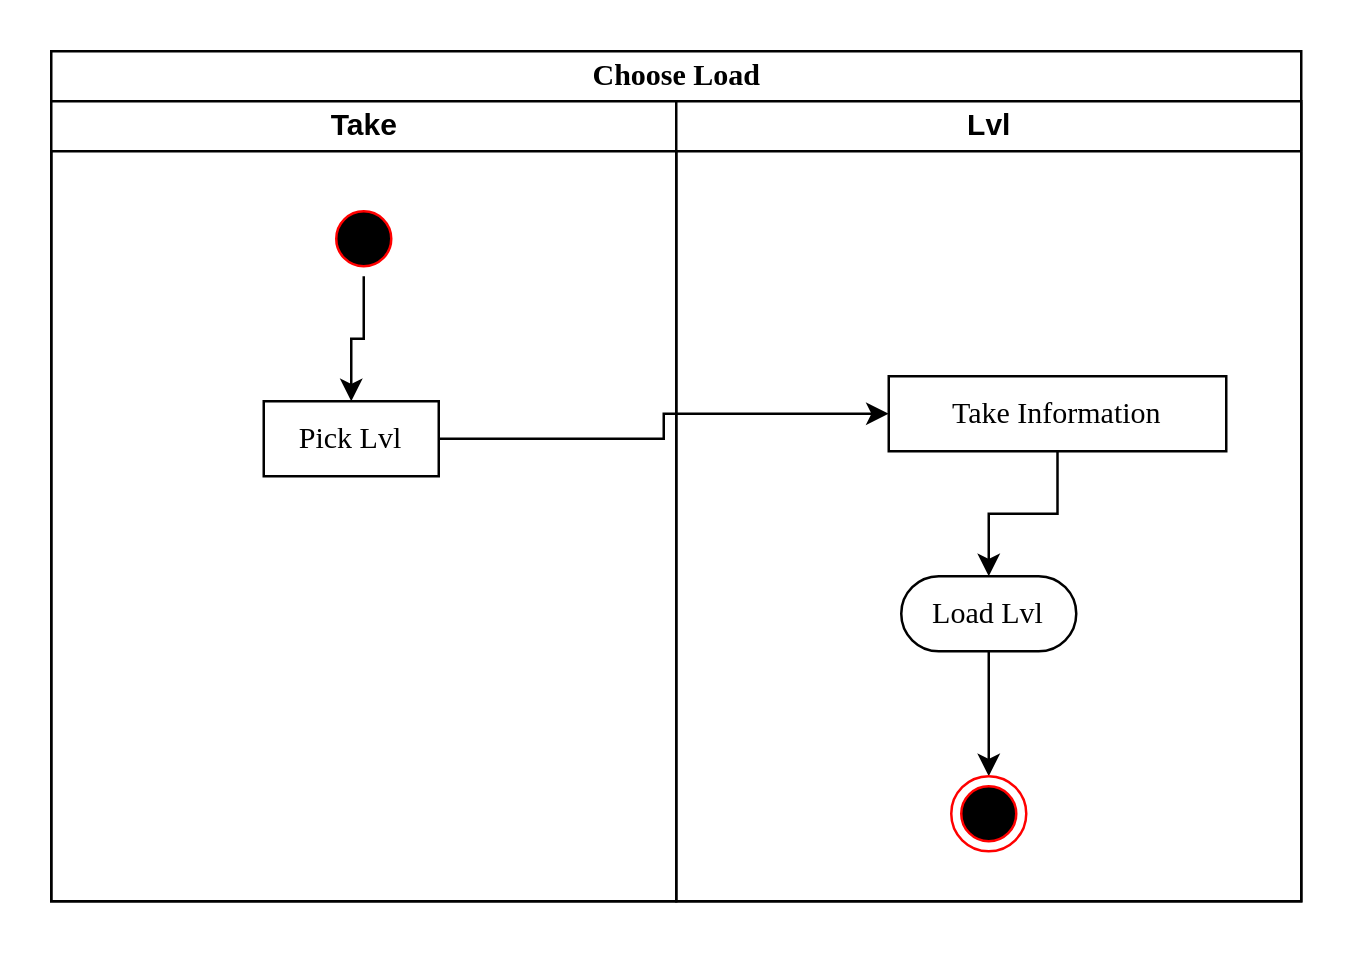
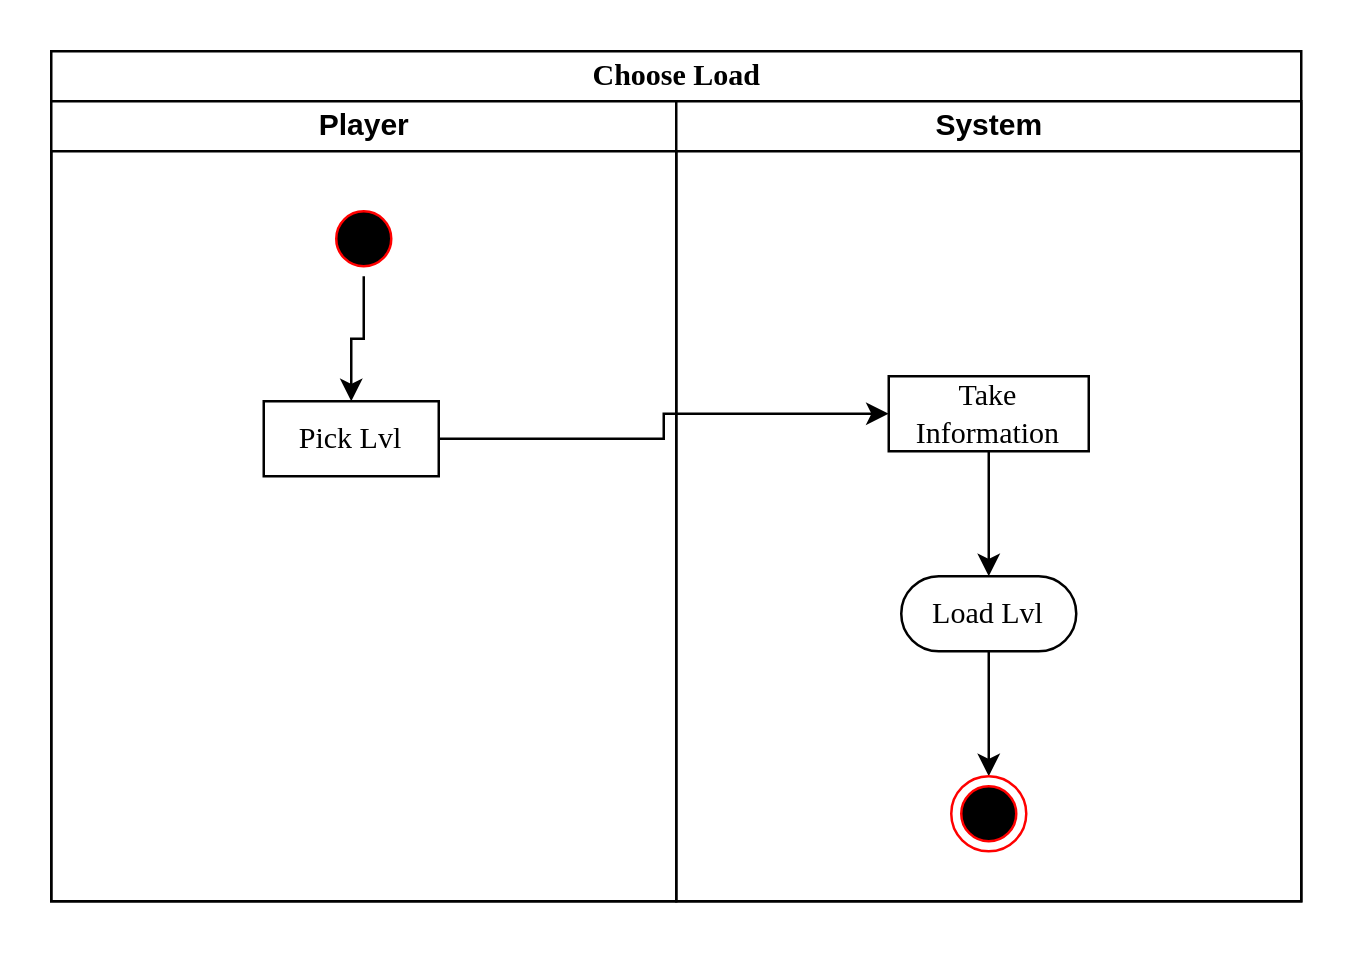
node "Take": label "Take" -> "Player"
node "Lvl": label "Lvl" -> "System"
node "Take Information": size 338x75 -> 200x75
